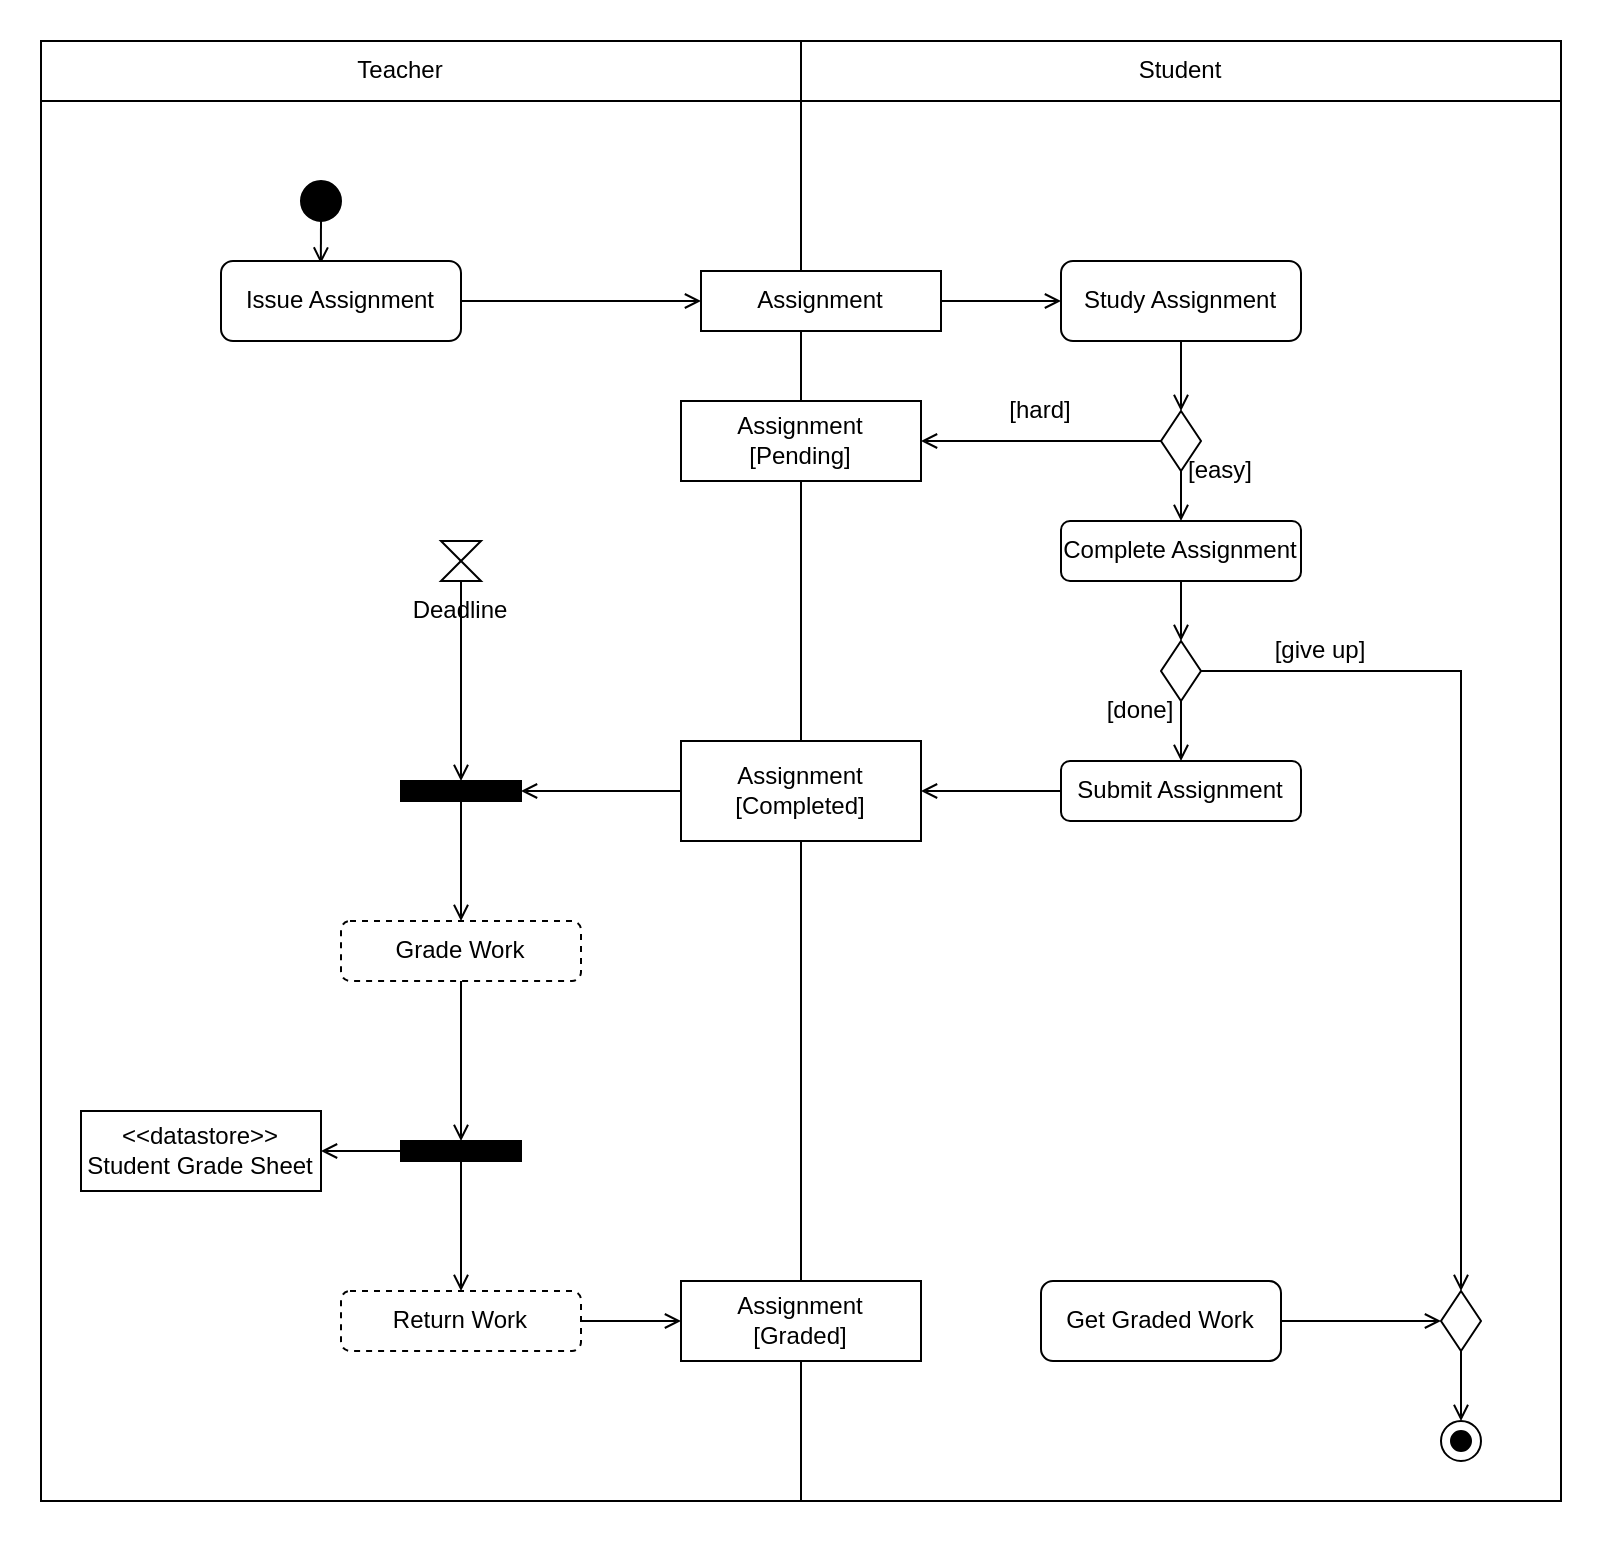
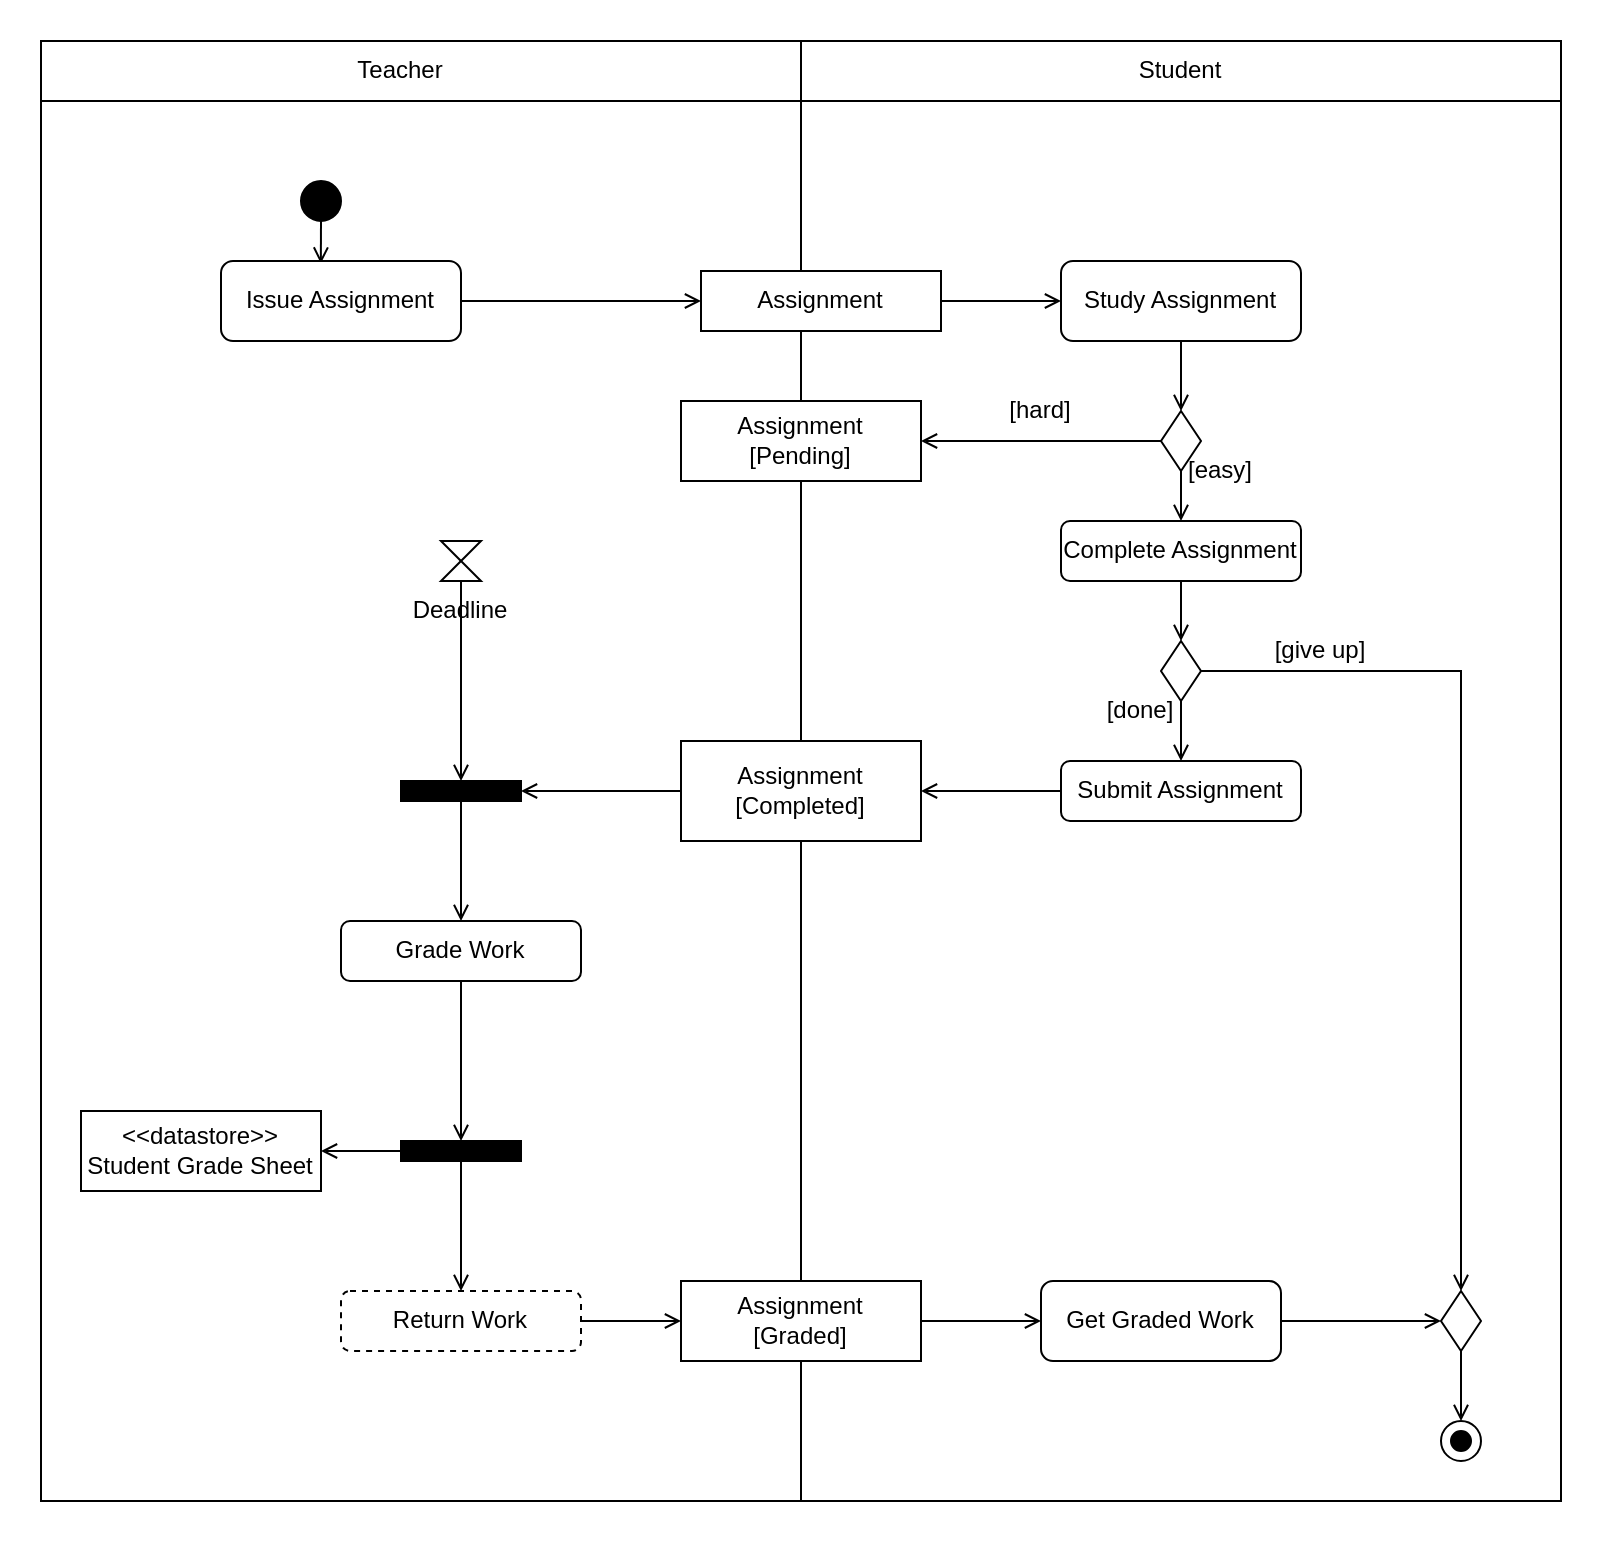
node "Grade Work": style dashed -> solid
edge "Assignment [Graded]" -> "Get Graded Work": added
